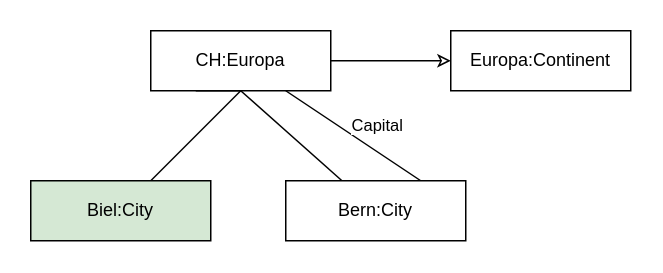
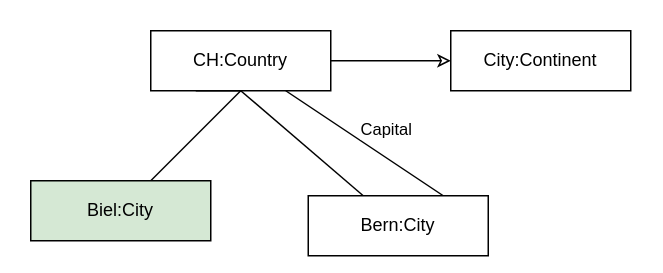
node "CH:Europa": label "CH:Europa" -> "CH:Country"
node "Europa:Continent": label "Europa:Continent" -> "City:Continent"
node "Bern:City": moved (376, 211) -> (398, 226)
